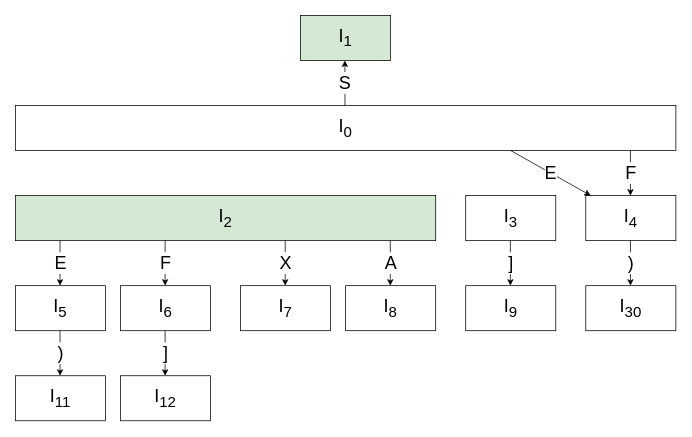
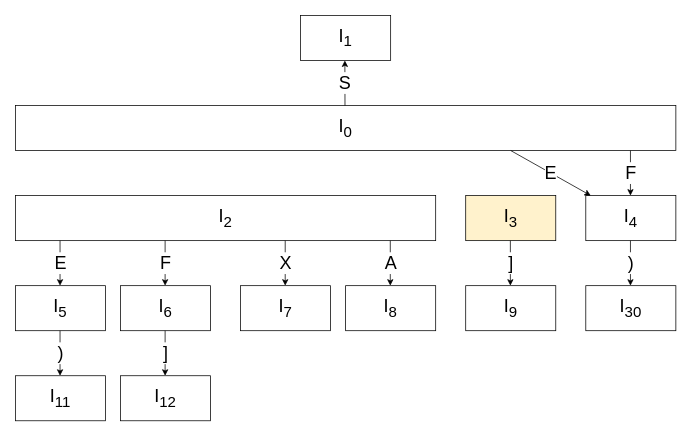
node "I1": fillcolor #d5e8d4 -> #ffffff
node "I2": fillcolor #d5e8d4 -> #ffffff
node "I3": fillcolor #ffffff -> #fff2cc
